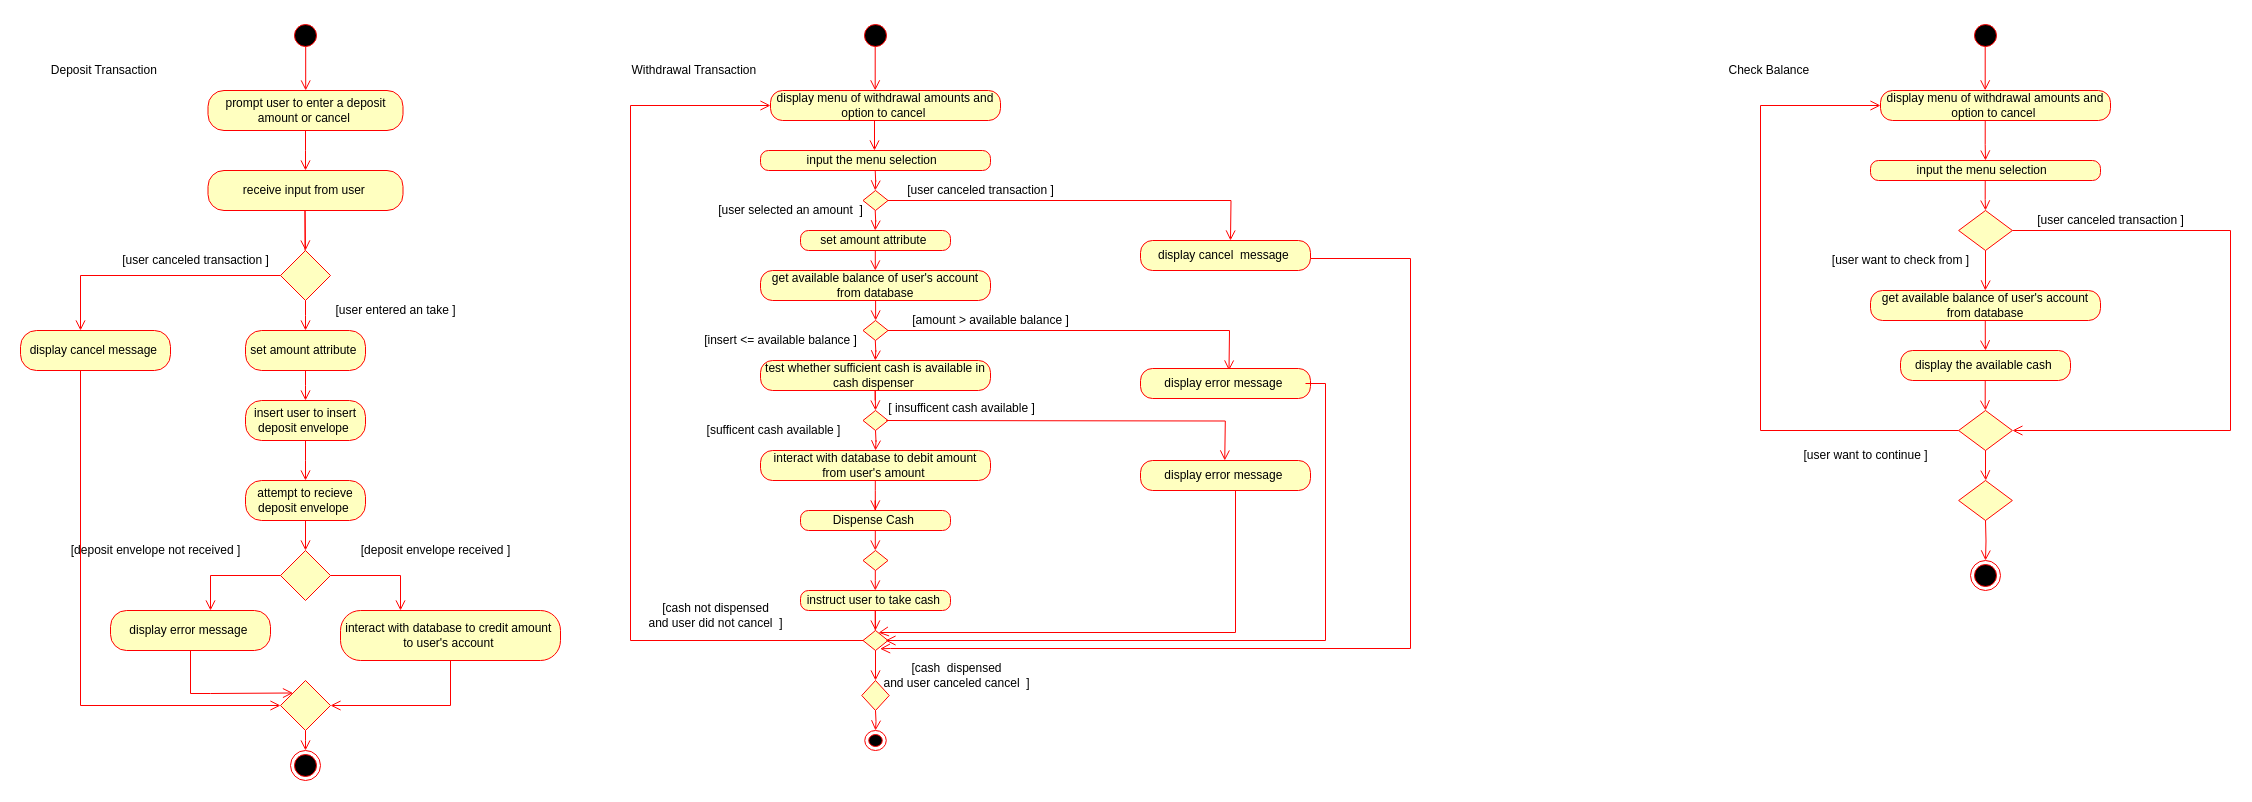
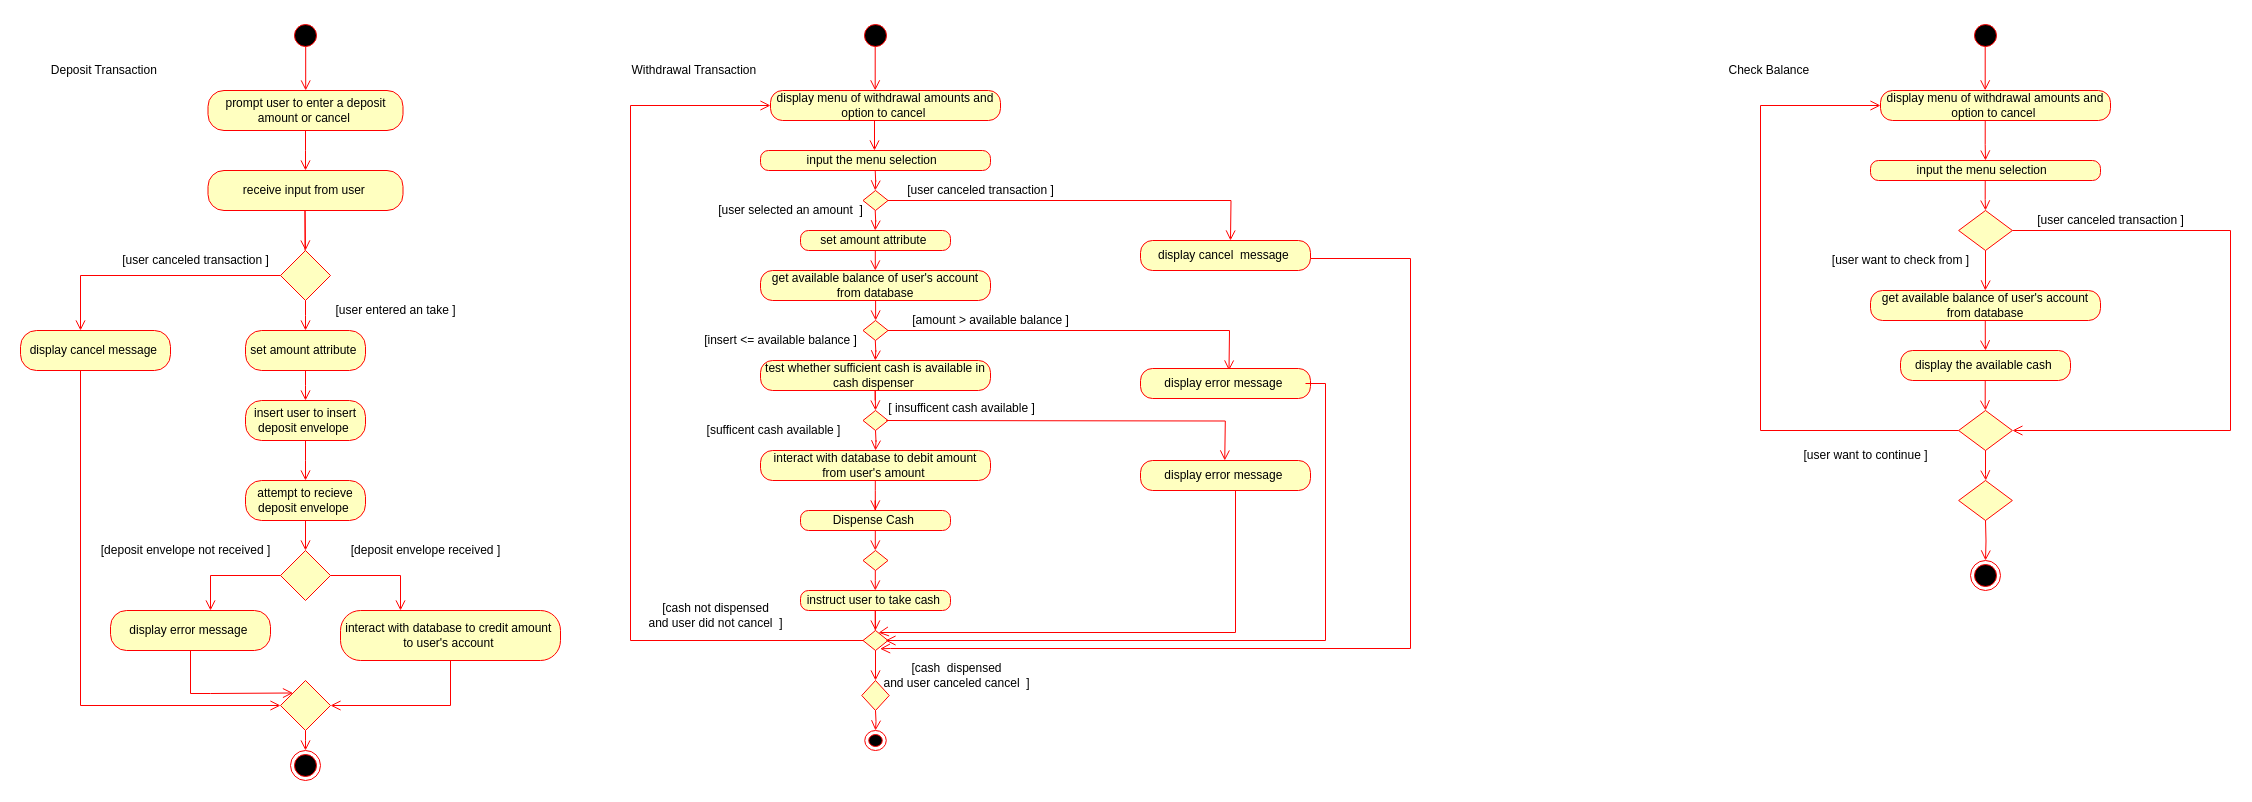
node "[deposit envelope not received ]": moved (156, 551) -> (186, 551)
node "[deposit envelope received ]": moved (436, 551) -> (426, 551)
